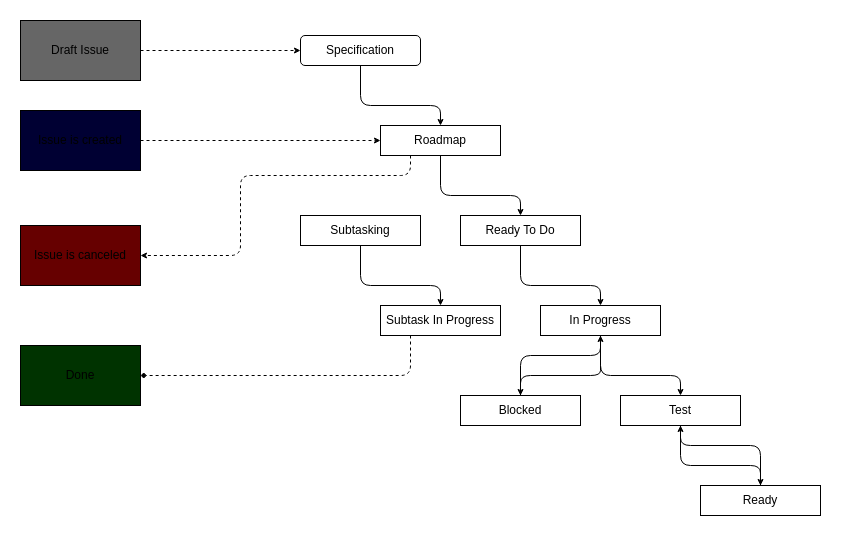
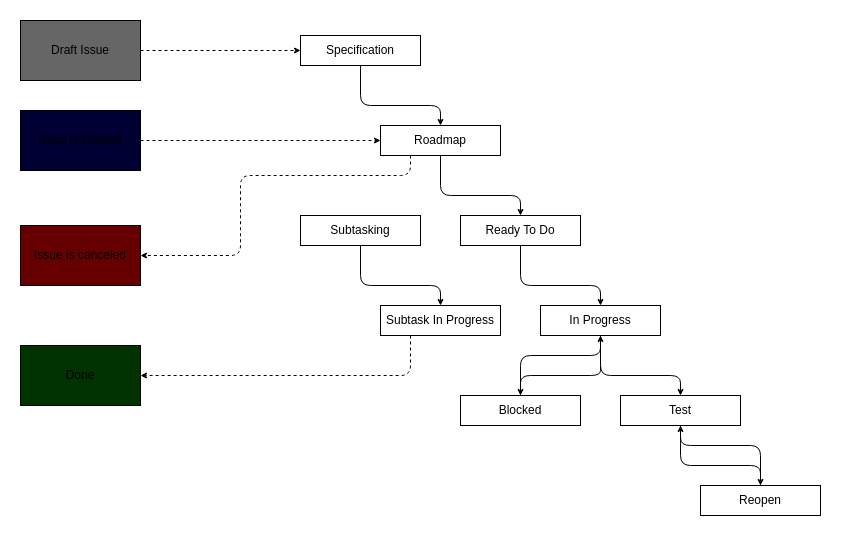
node "Specification": shape rounded rectangle -> rectangle
edge "Subtask In Progress" -> "Done": arrowhead diamond -> classic
node "Ready": label "Ready" -> "Reopen"
